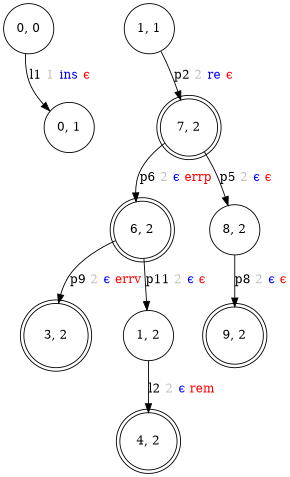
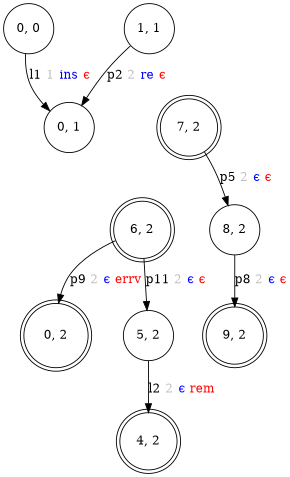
edge "1, 1" -> "7, 2": now "1, 1" -> "0, 1"
edge "7, 2" -> "6, 2": removed, label "p6 2 ϵ errp"
node "3, 2": label "3, 2" -> "0, 2"
node "1, 2": label "1, 2" -> "5, 2"
